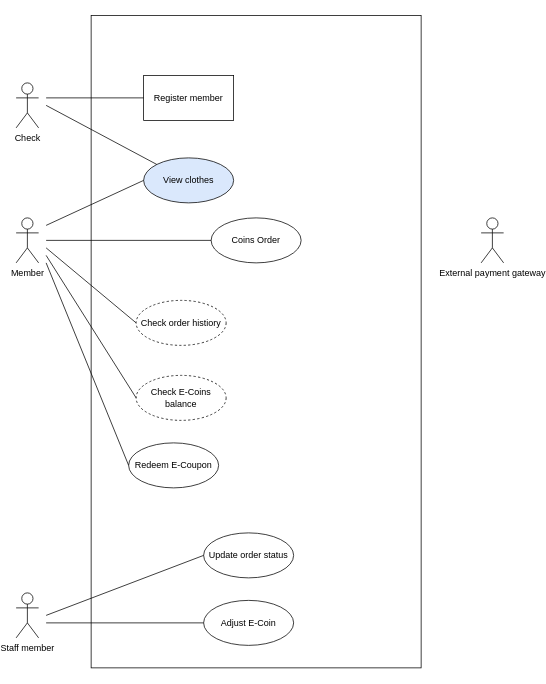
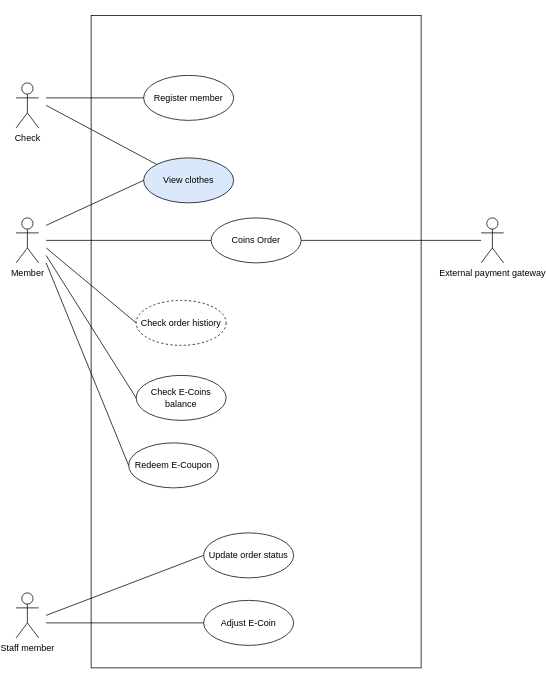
node "Register member": shape rectangle -> ellipse
edge "Coins Order" -- "External payment gateway": added
node "Check E-Coins balance": style dashed -> solid
